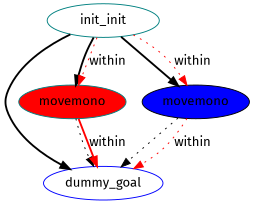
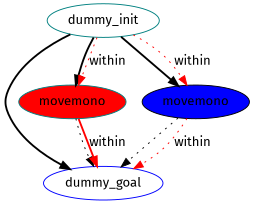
node "init_init": label "init_init" -> "dummy_init"
